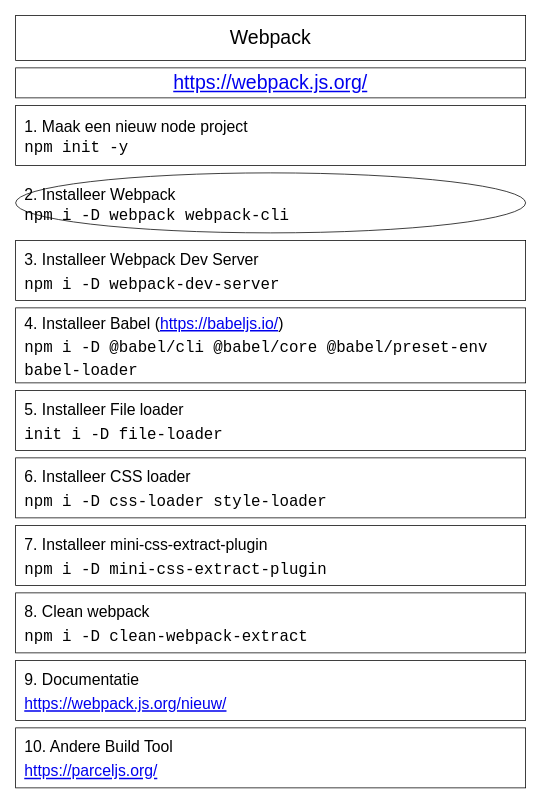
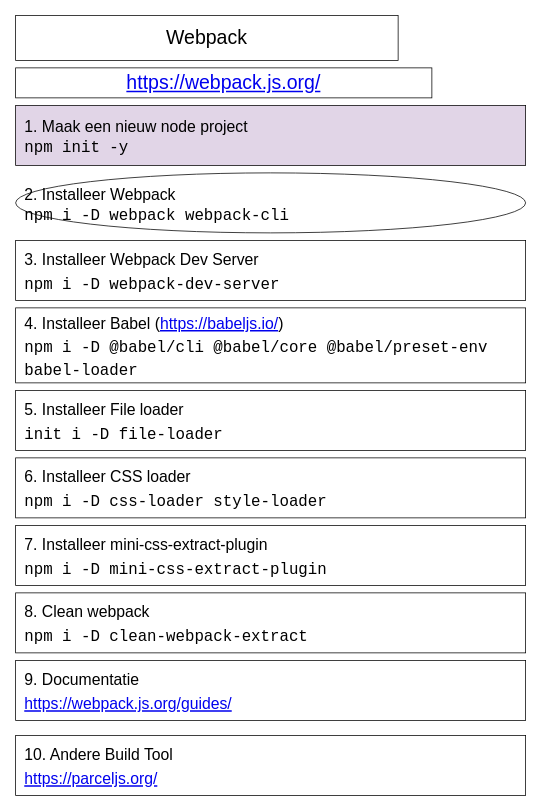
node "Webpack": size 510x45 -> 383x45
node "https://webpack.js.org/": size 510x30 -> 416x30
node "1. Maak een nieuw node project npm init -y": fillcolor #ffffff -> #e1d5e7
node "9. Documentatie https://webpack.js.org/nieuw/": label "9. Documentatie https://webpack.js.org/nieuw/" -> "9. Documentatie https://webpack.js.org/guides/"
node "10. Andere Build Tool https://parceljs.org/": moved (270, 758) -> (270, 765)
